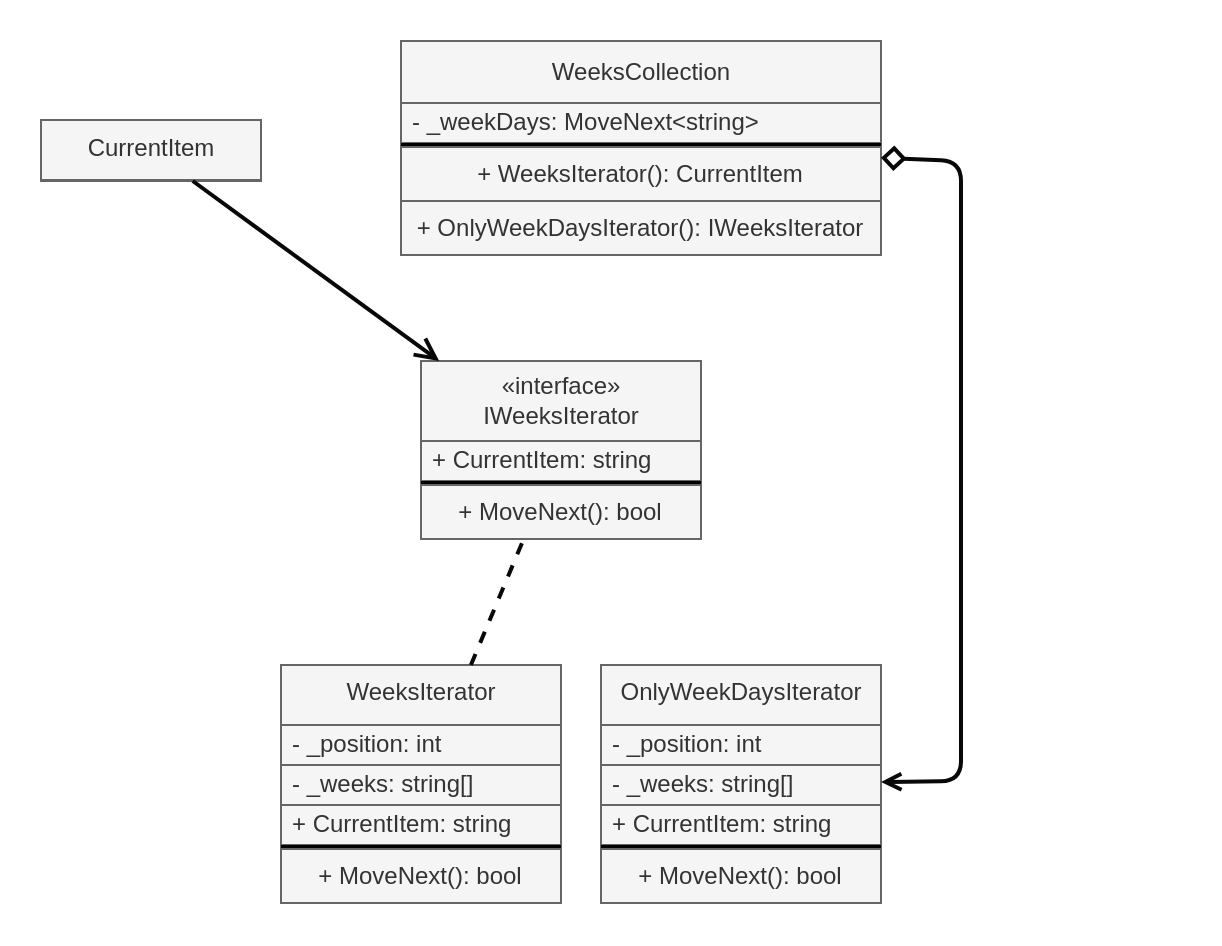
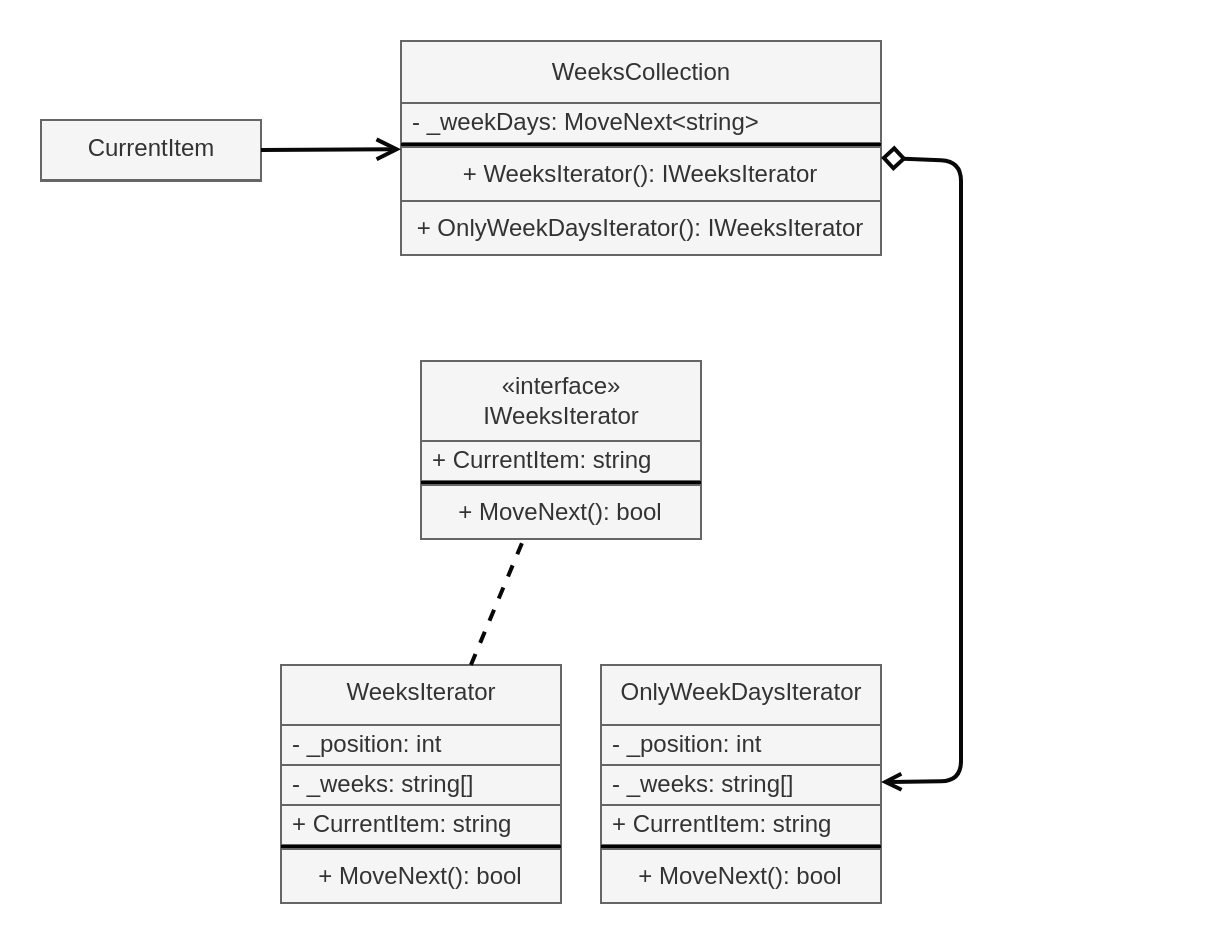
edge "CurrentItem" -> "WeeksCollection": added
node "+ WeeksIterator(): CurrentItem": label "+ WeeksIterator(): CurrentItem" -> "+ WeeksIterator(): IWeeksIterator"
edge "CurrentItem" -> "«interface»IWeeksIterator": removed
